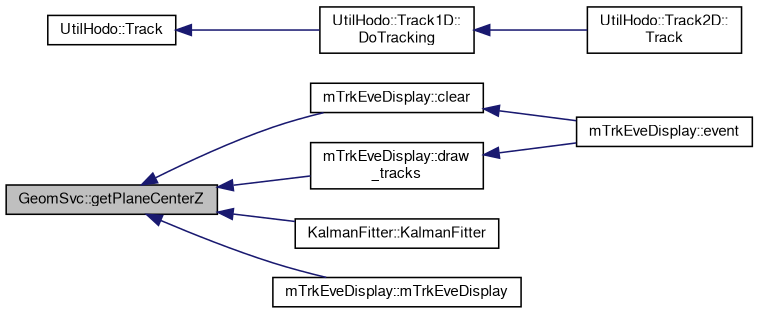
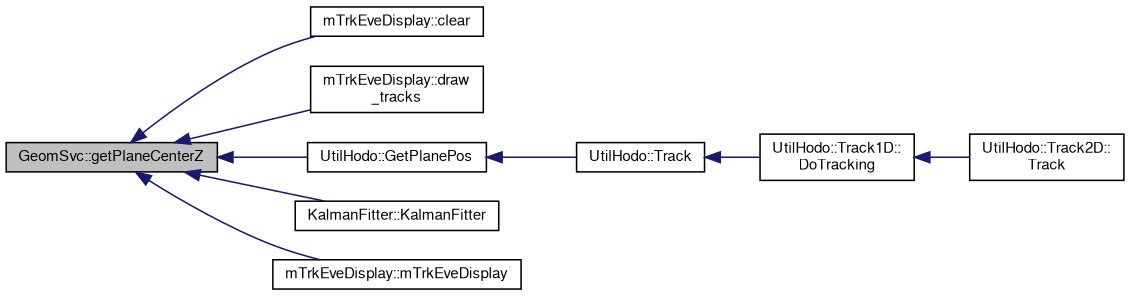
node "mTrkEveDisplay::event": removed
node "UtilHodo::GetPlanePos": added
